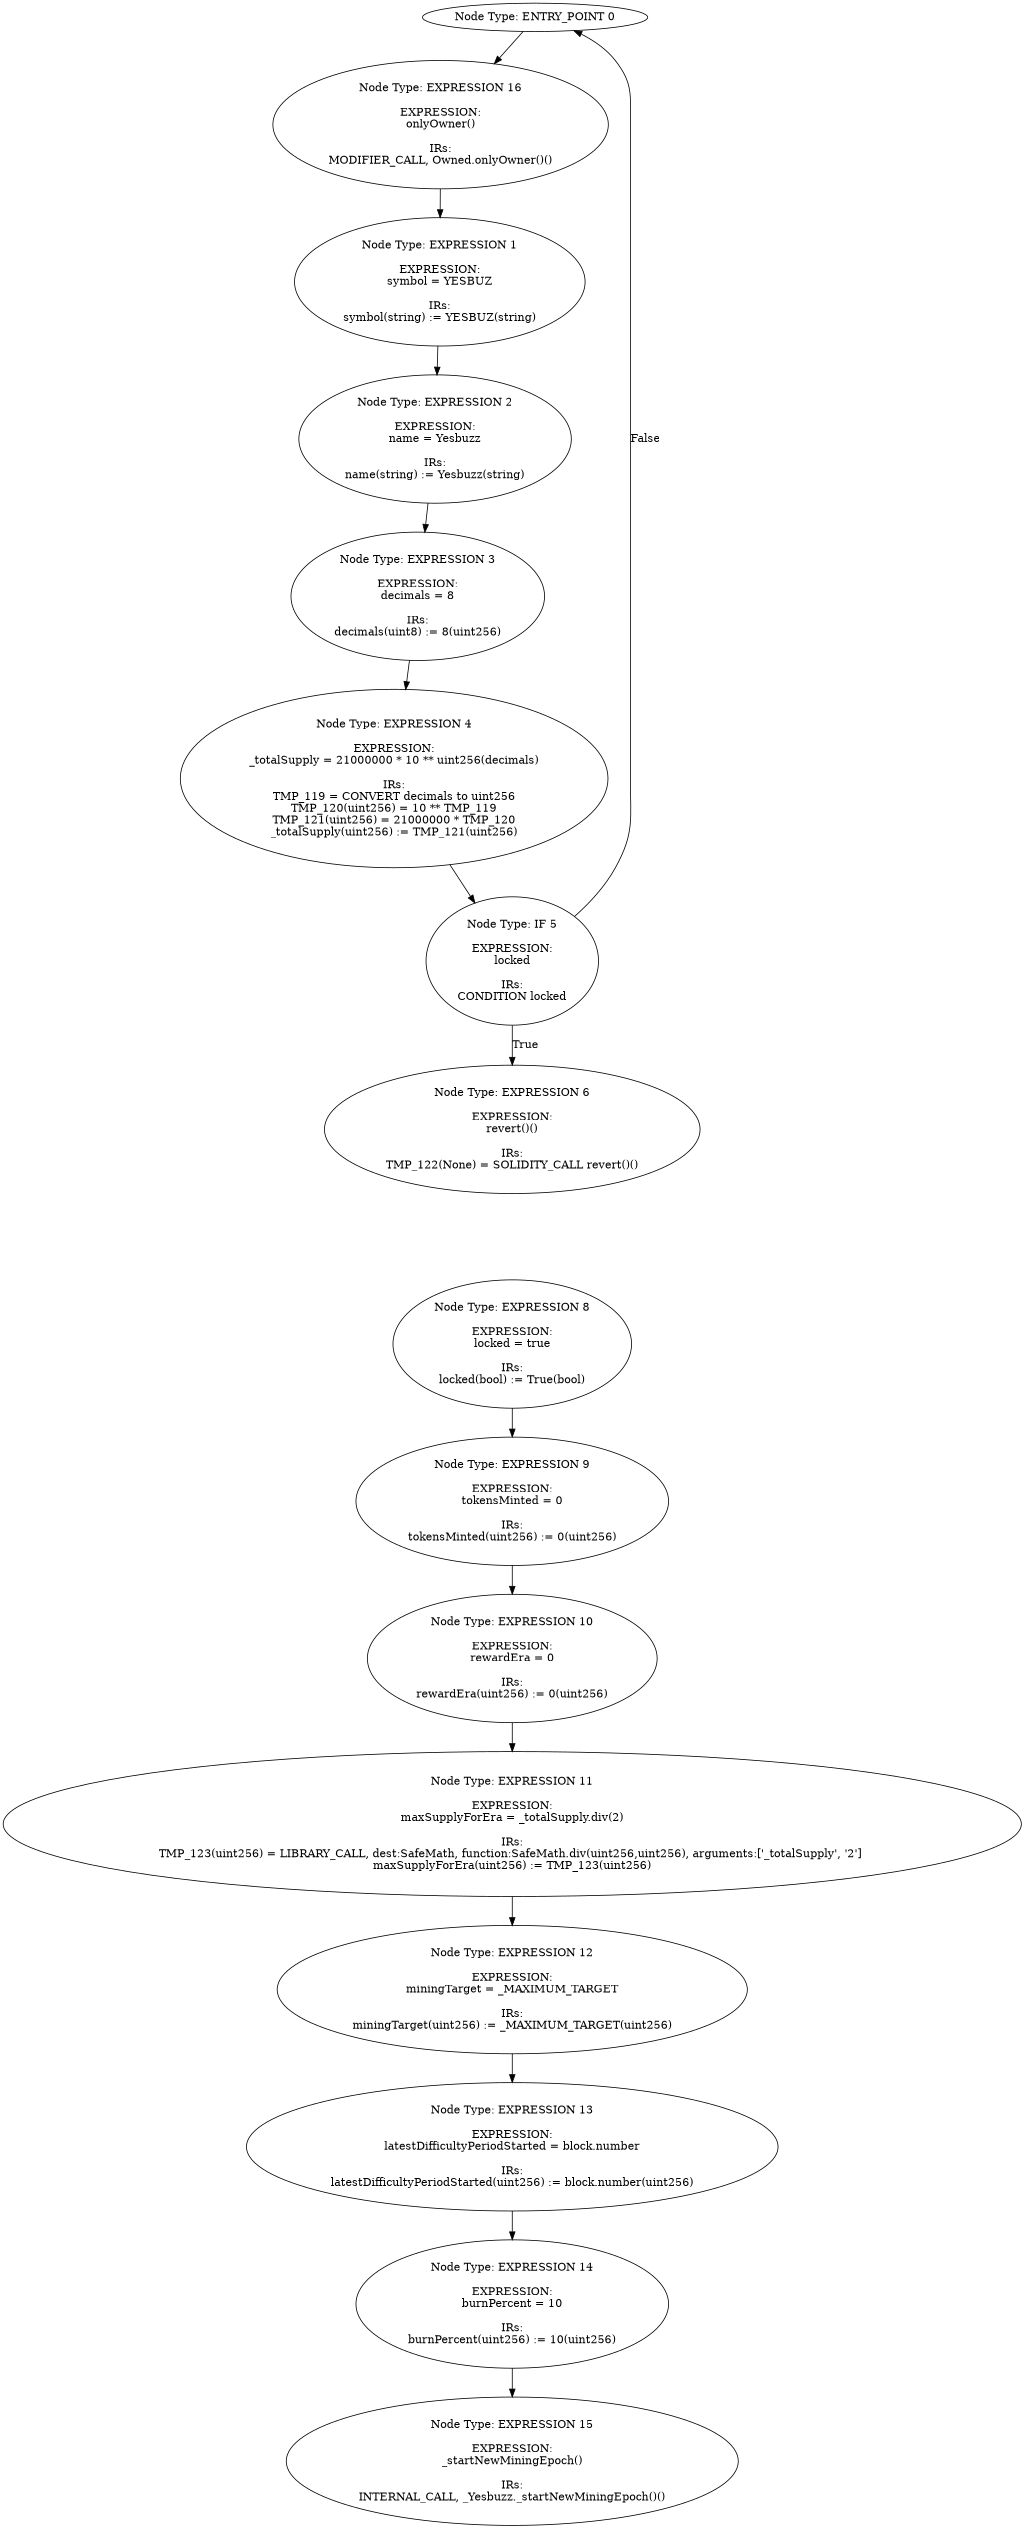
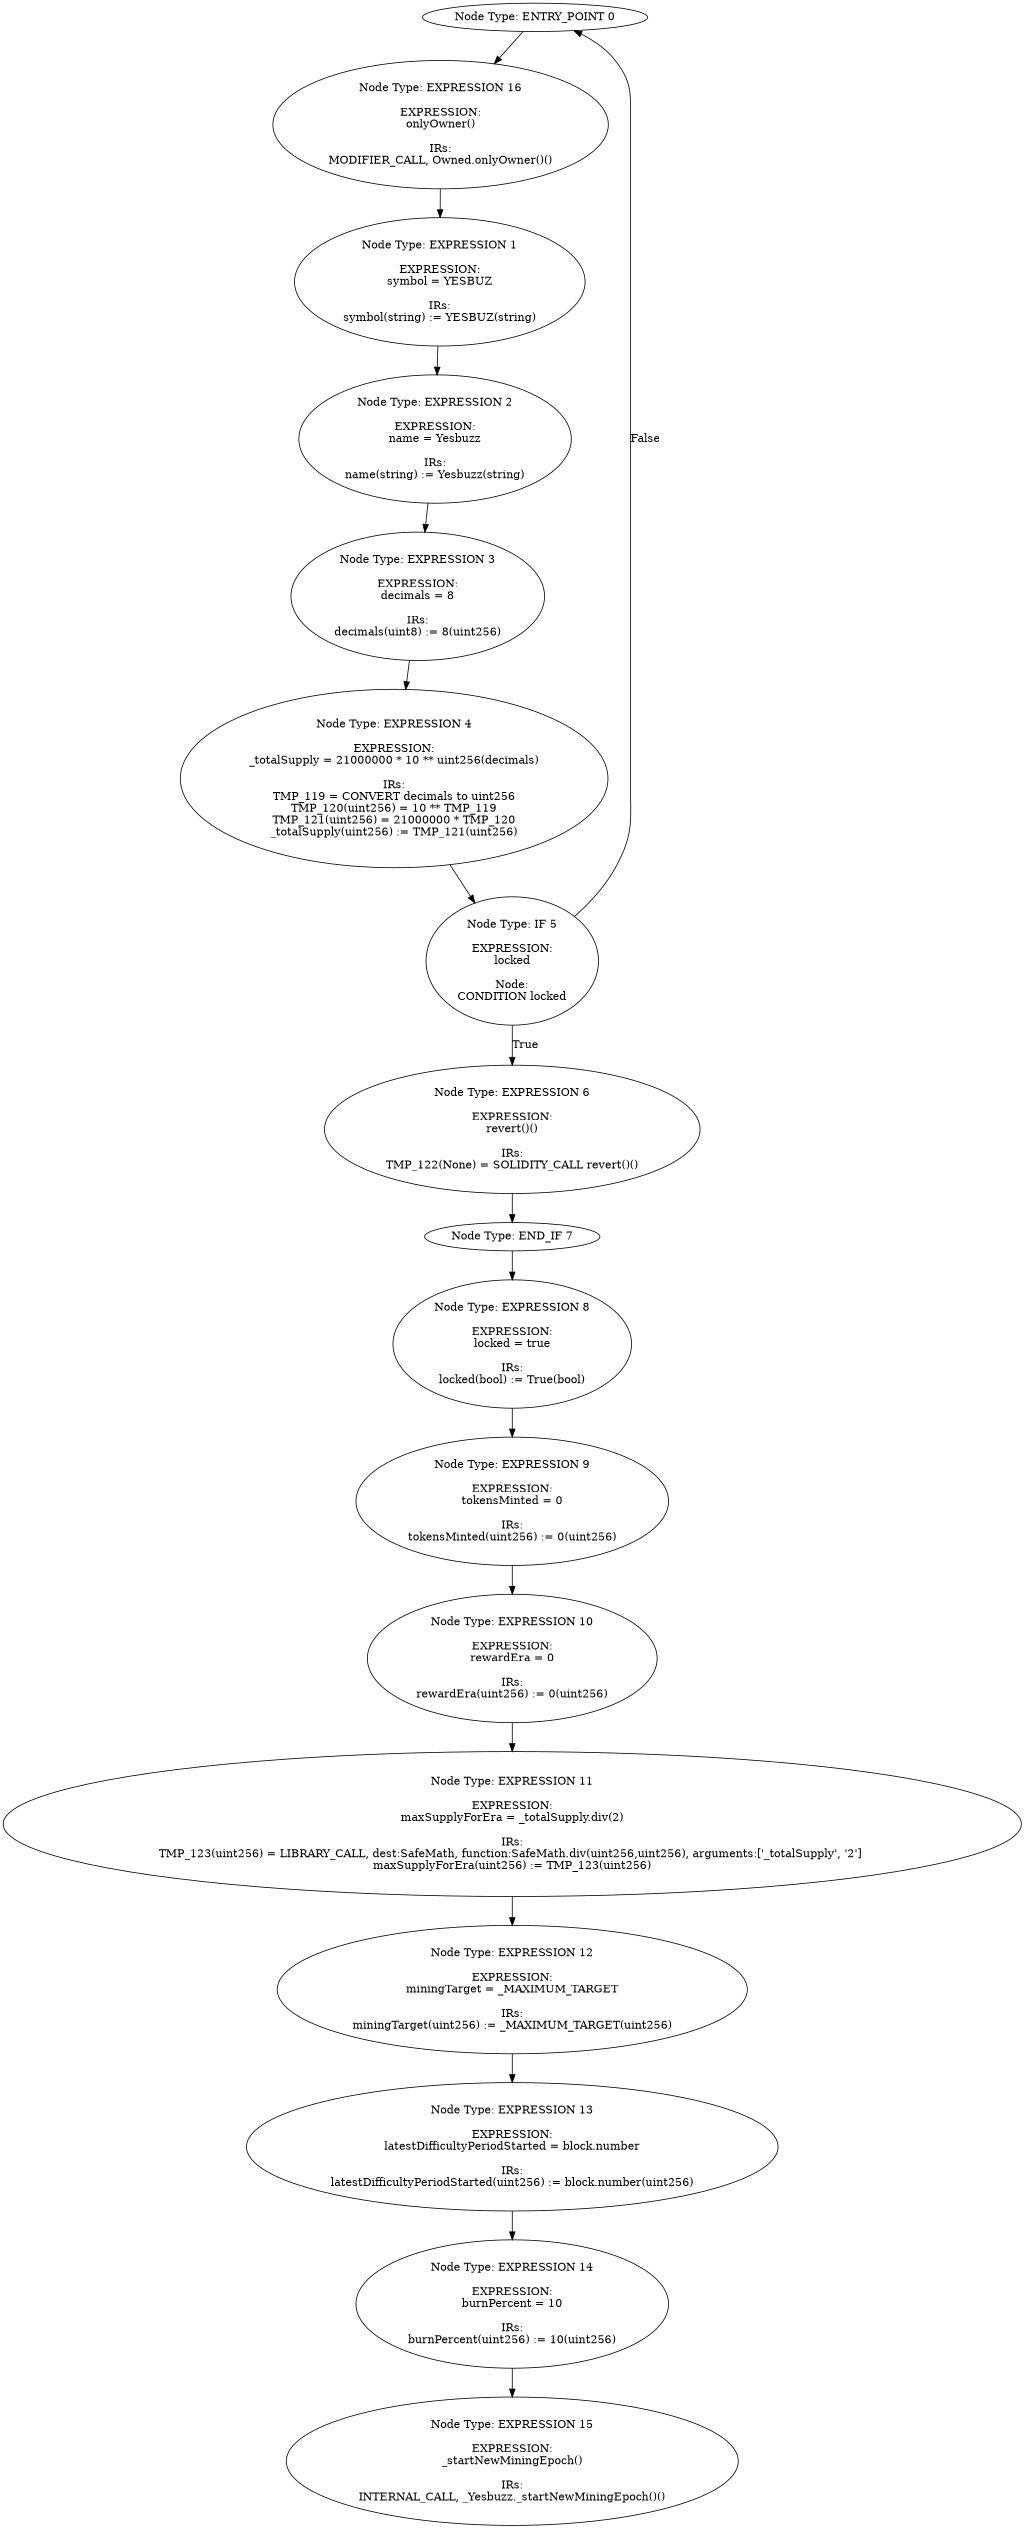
node "Node Type: IF 5 EXPRESSION: locked IRs: CONDITION locked": label "Node Type: IF 5 EXPRESSION: locked IRs: CONDITION locked" -> "Node Type: IF 5 EXPRESSION: locked Node: CONDITION locked"
node "Node Type: END_IF 7": added
